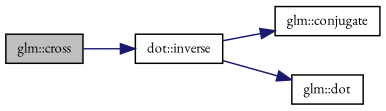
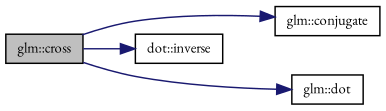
edge "dot::inverse" -> "glm::conjugate": now "glm::cross" -> "glm::conjugate"
edge "dot::inverse" -> "glm::dot": now "glm::cross" -> "glm::dot"
